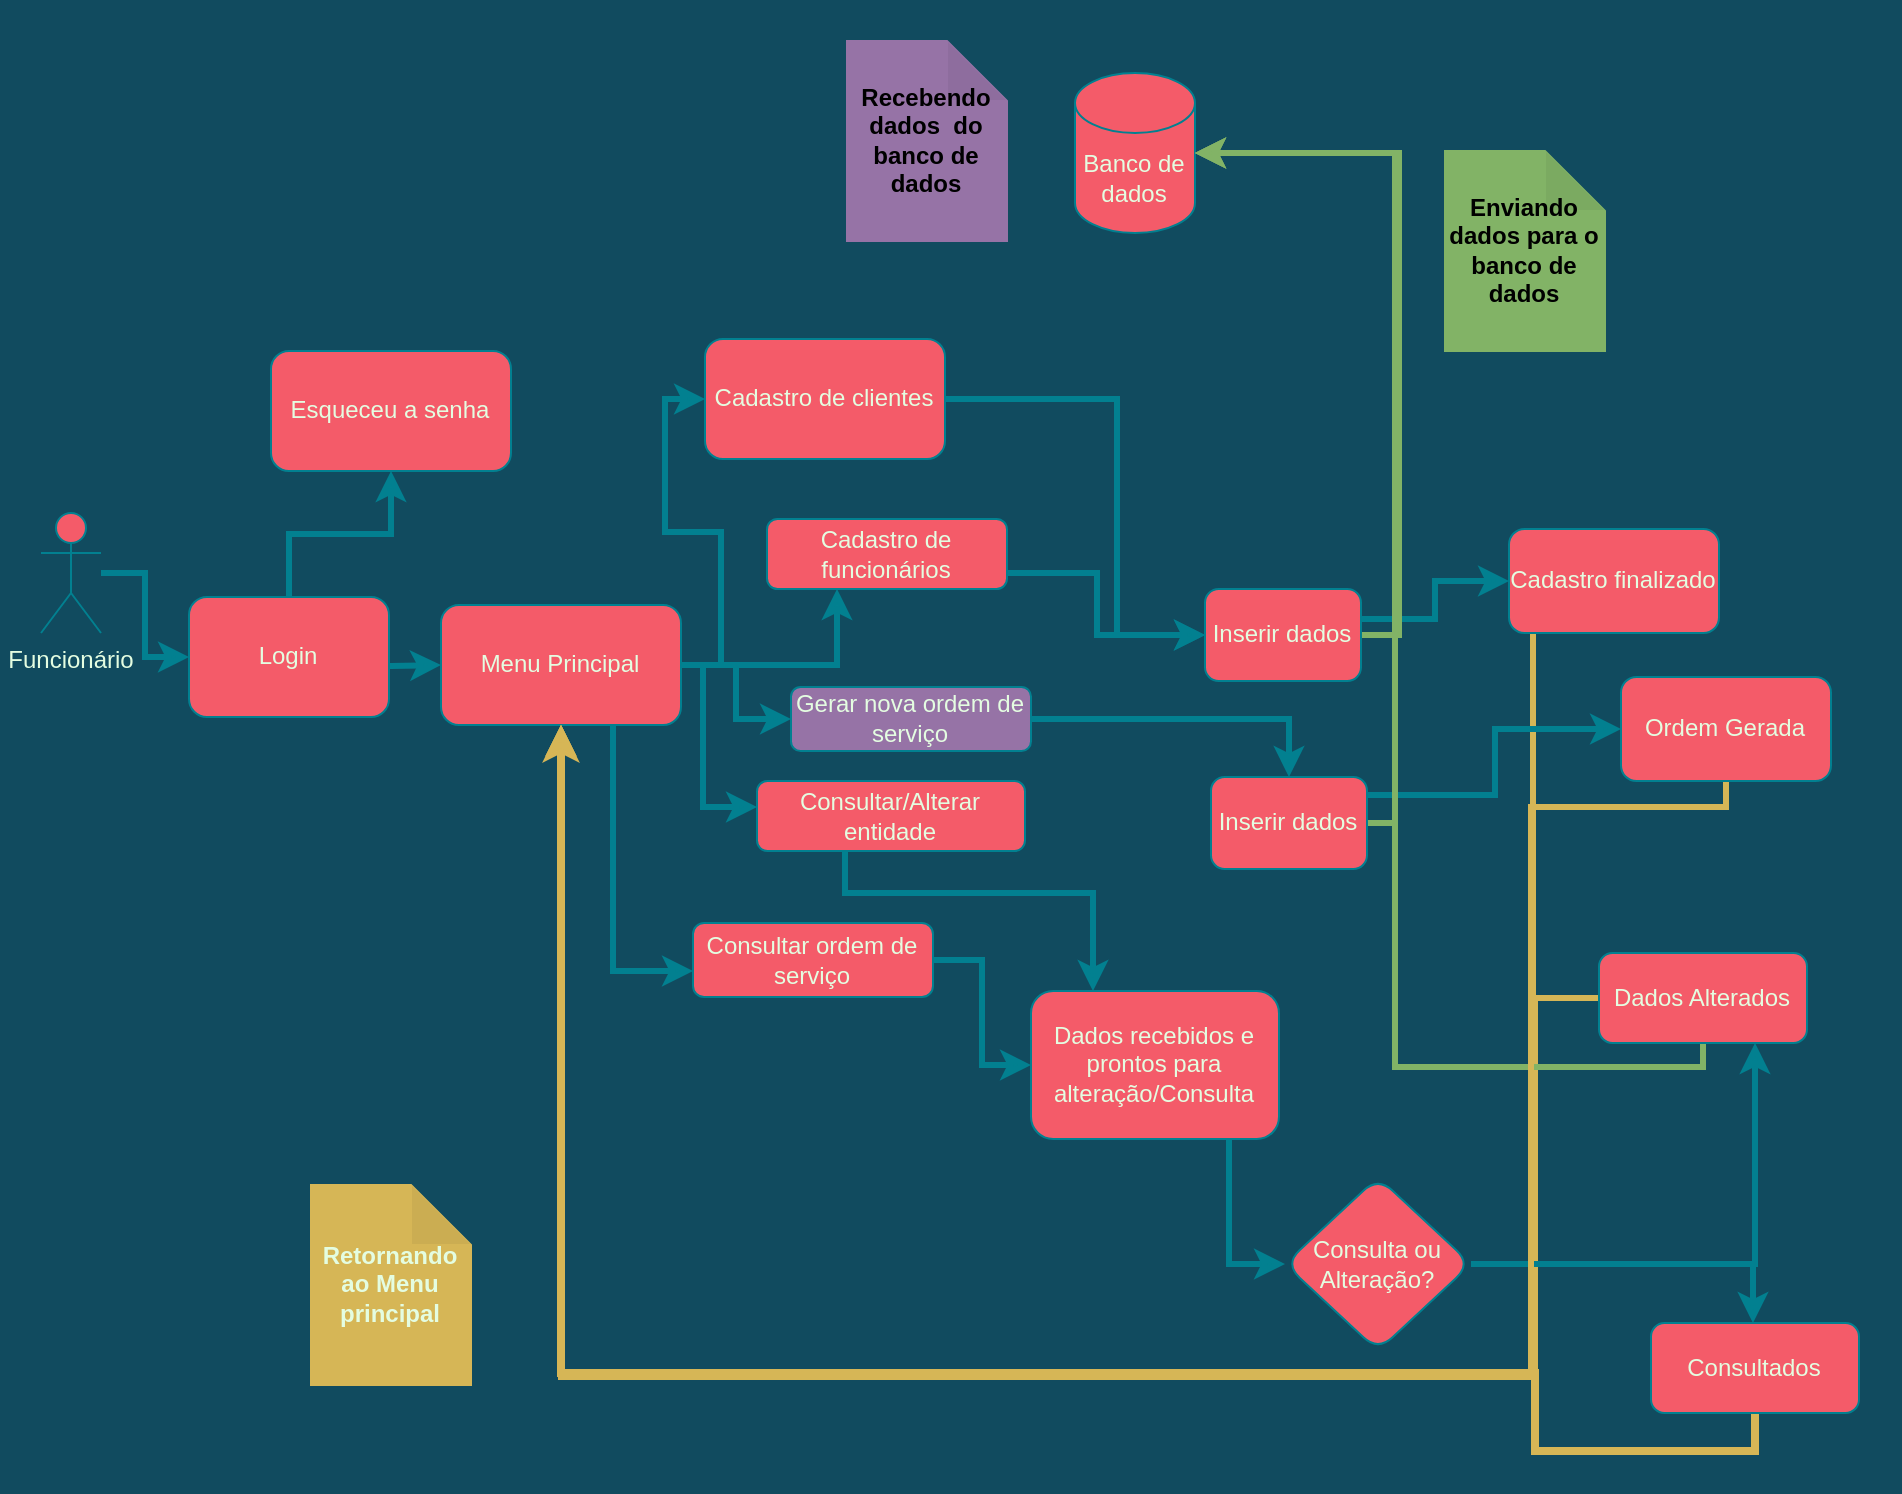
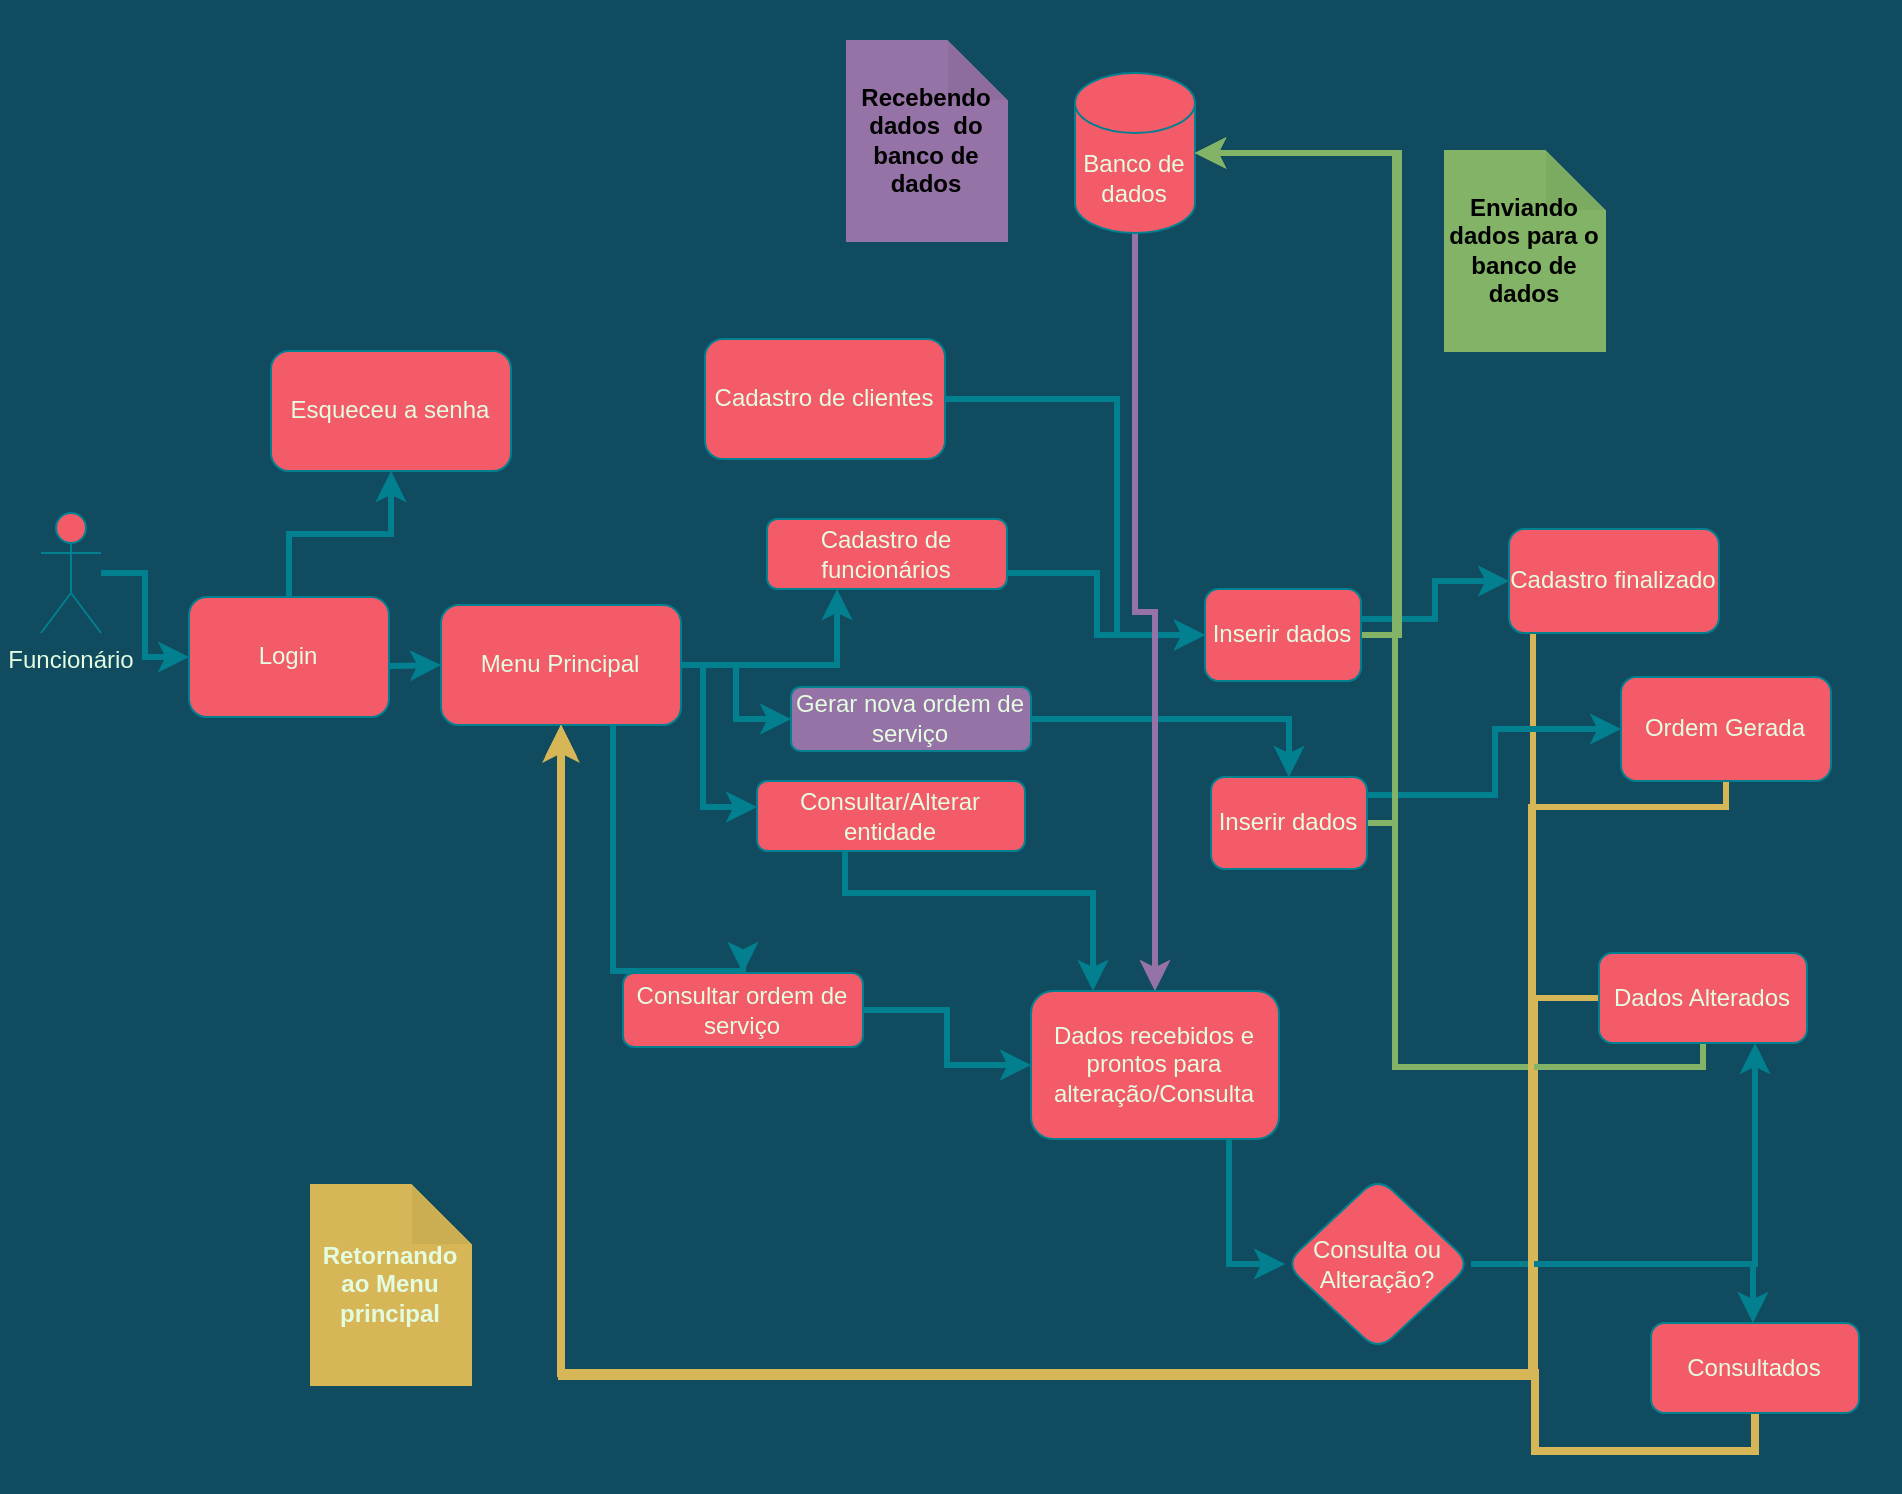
edge "Menu Principal" -> "Cadastro de clientes": removed
edge "Banco de dados" -> "Dados recebidos e prontos para alteração/Consulta": added
node "Consultar ordem de serviço": moved (813, 960) -> (743, 1010)
